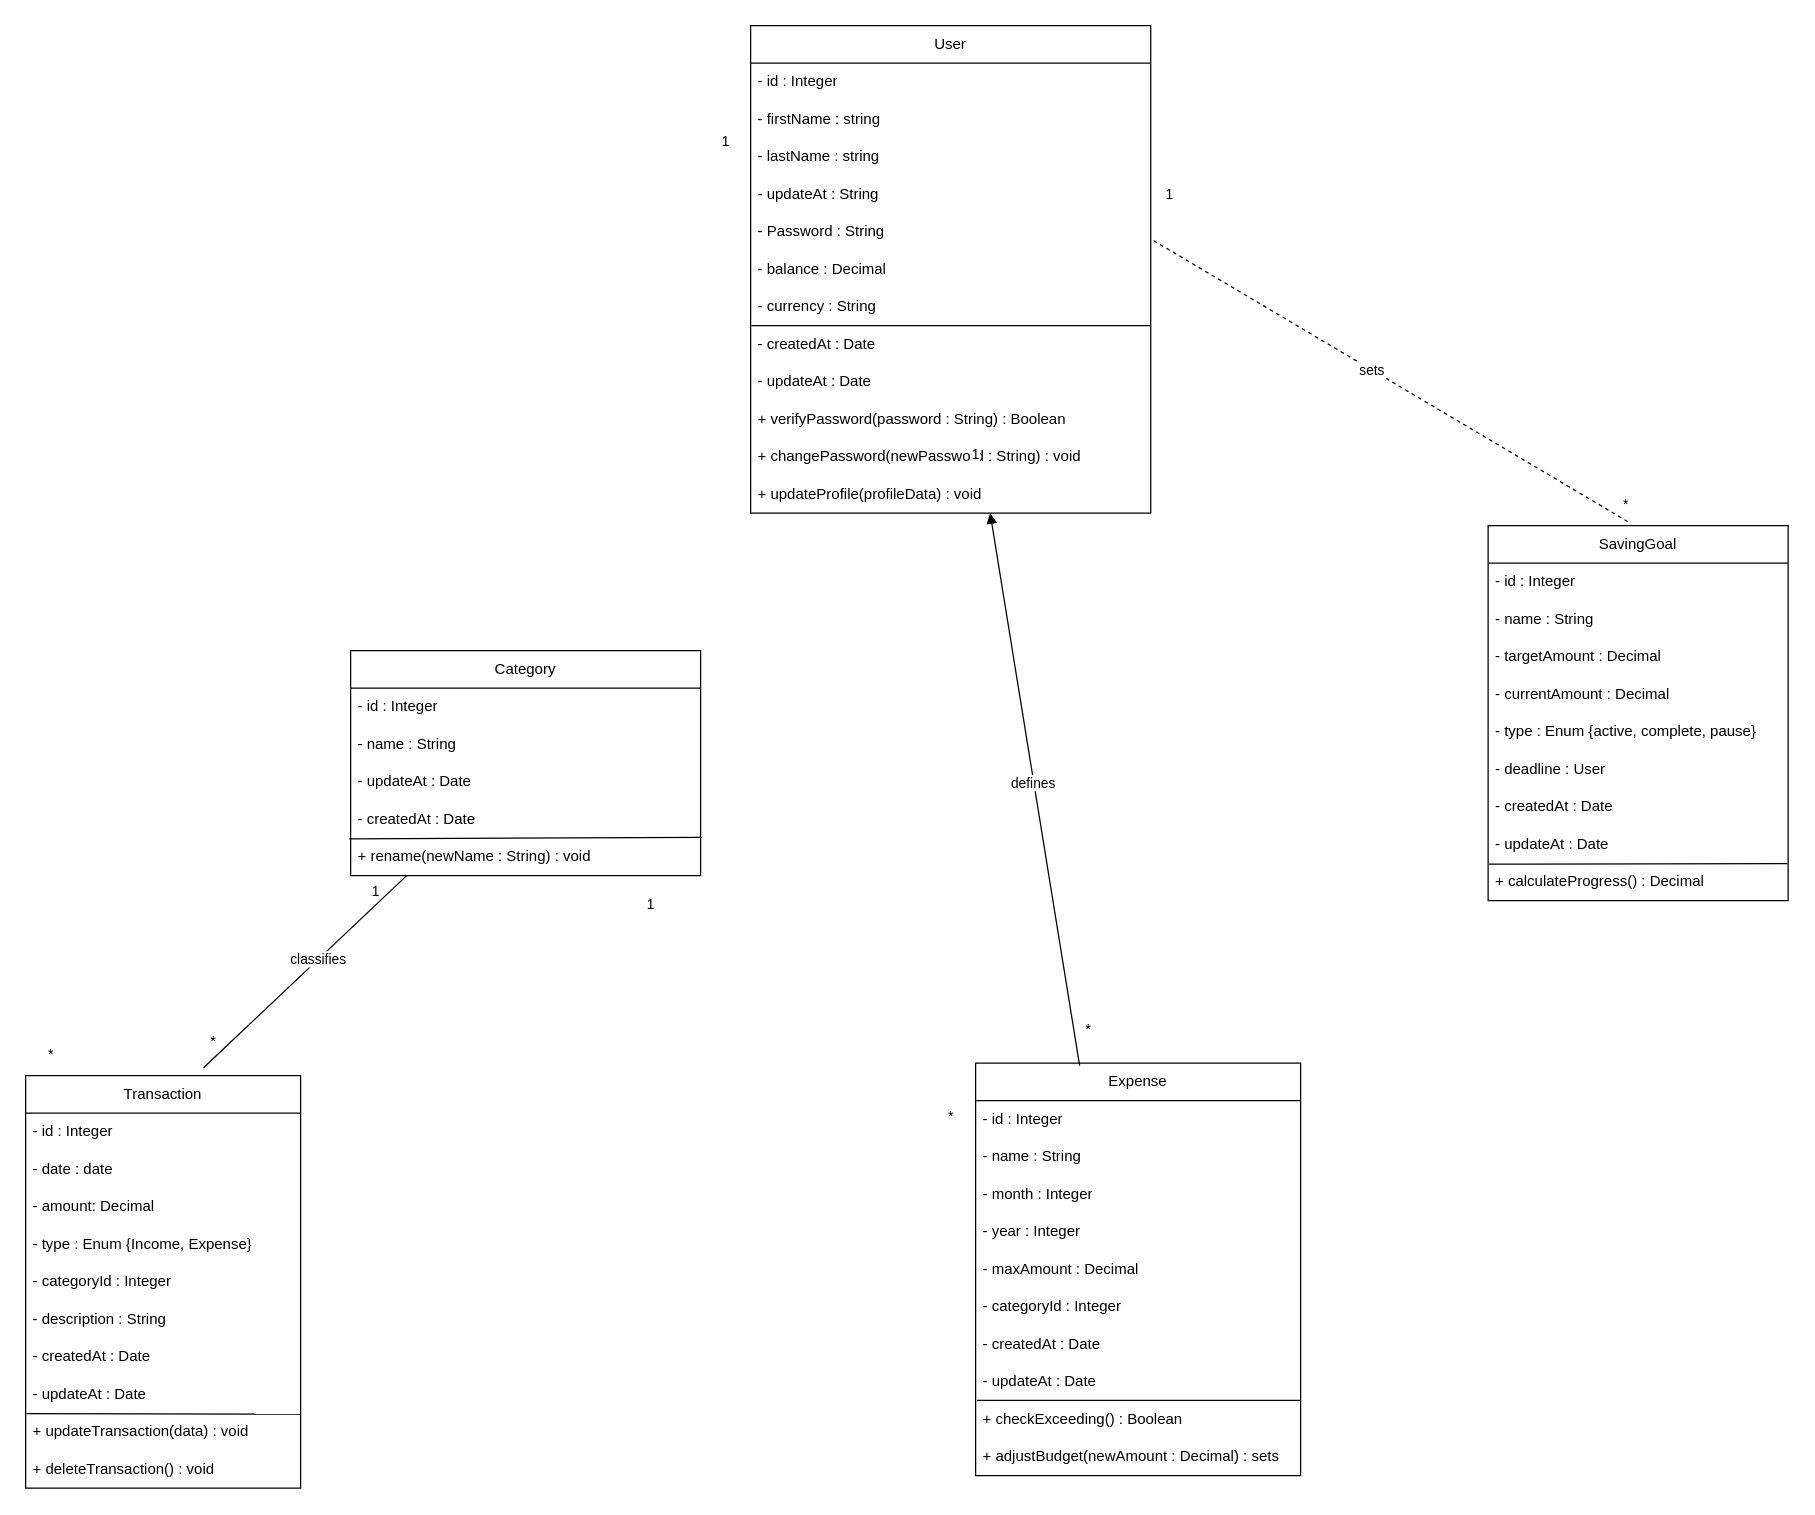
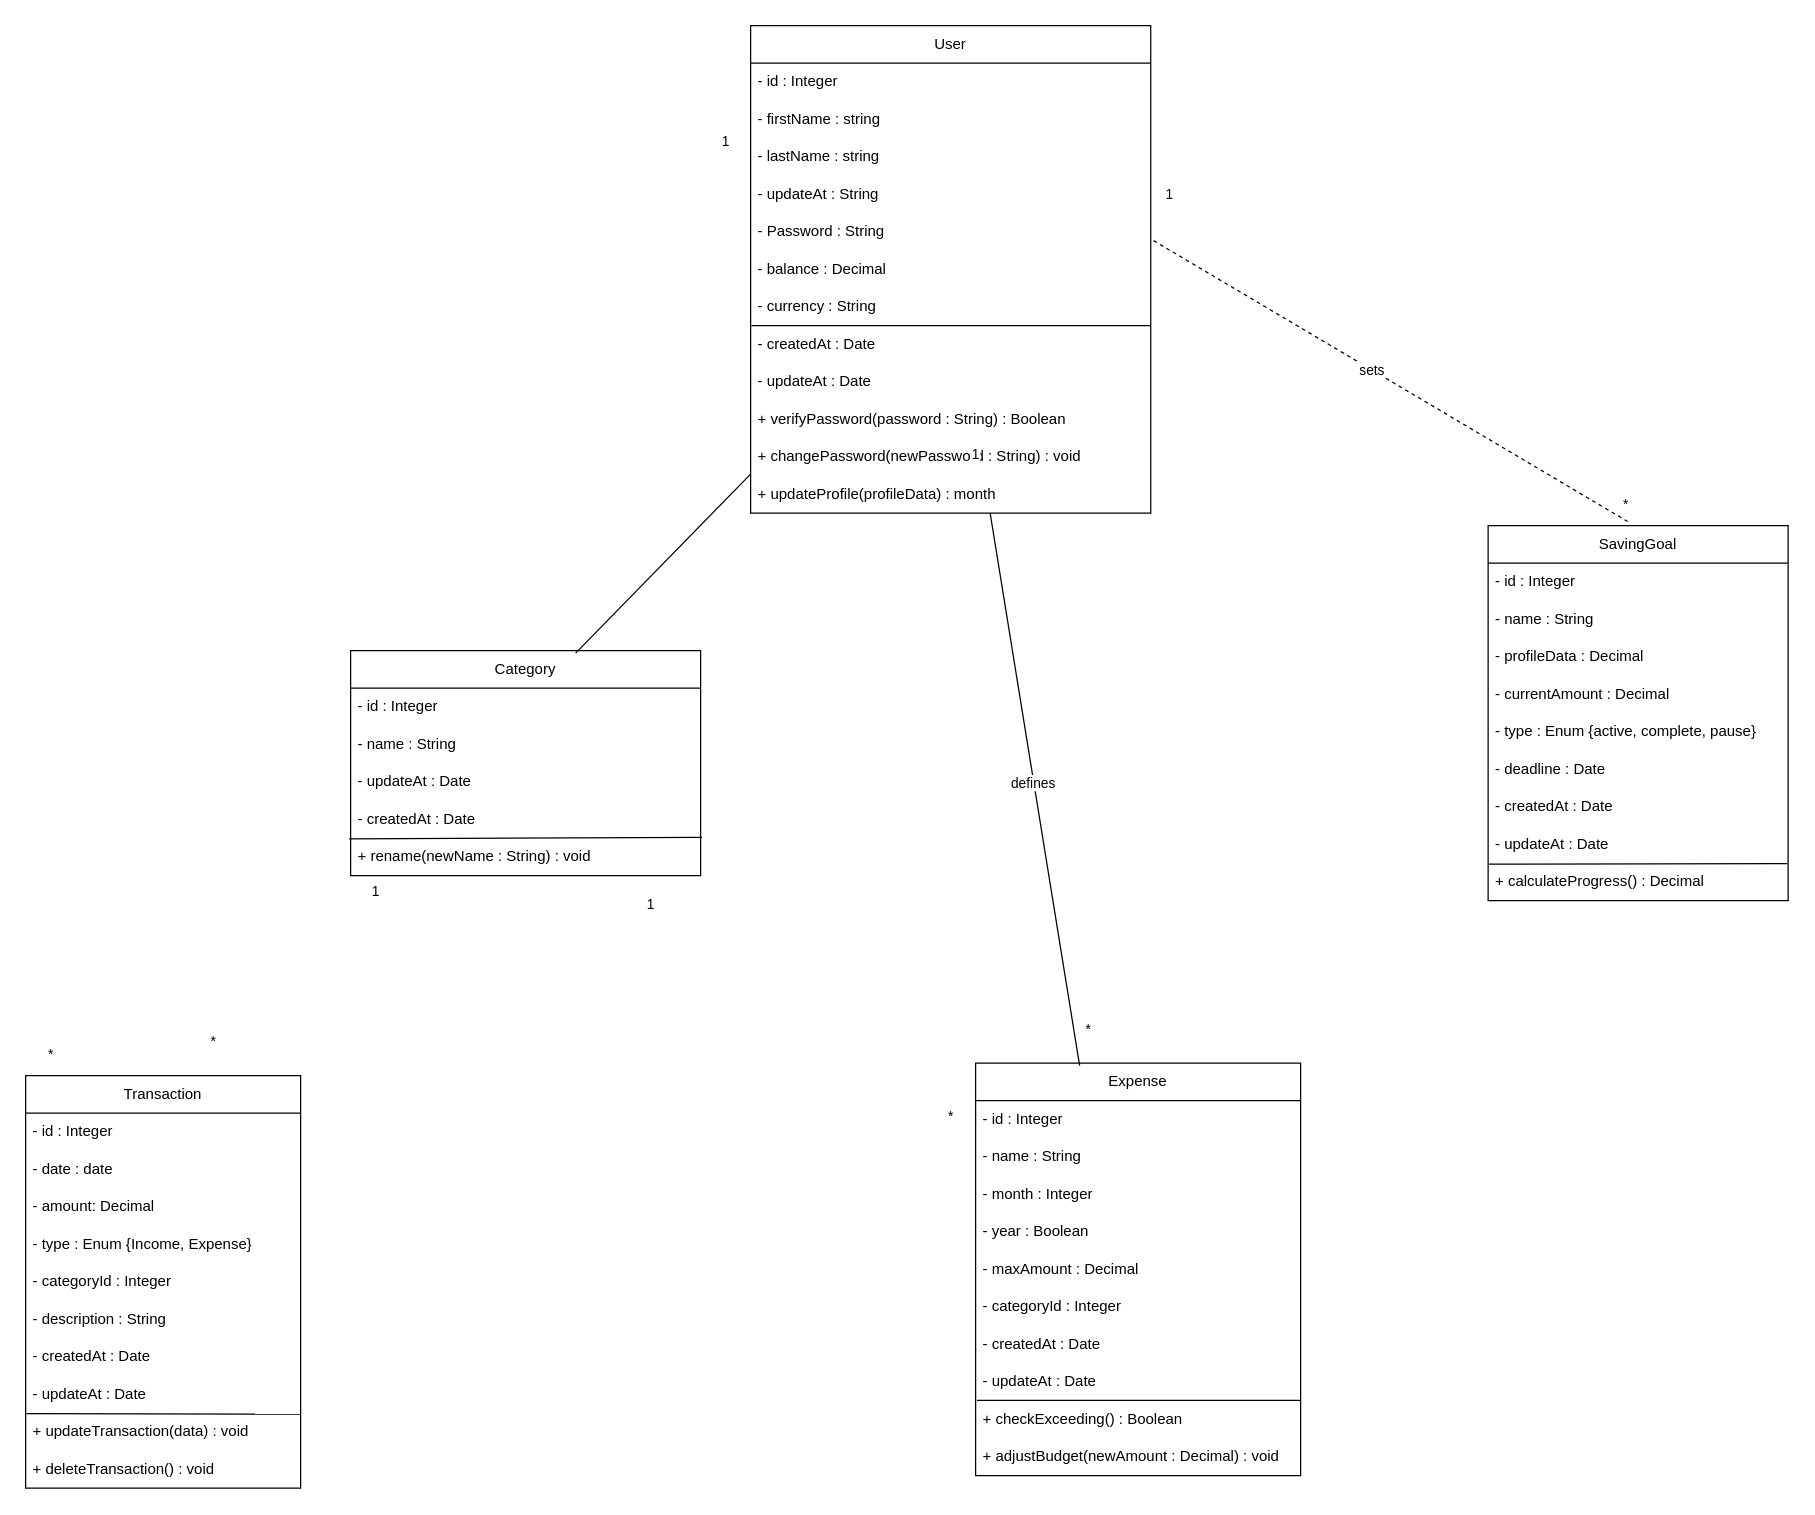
node "+ updateProfile(profileData) : void": label "+ updateProfile(profileData) : void" -> "+ updateProfile(profileData) : month"
edge "Expense" -> "User": arrowhead block -> none
edge "User" -- "Category": added
node "- targetAmount : Decimal": label "- targetAmount : Decimal" -> "- profileData : Decimal"
node "- deadline : User": label "- deadline : User" -> "- deadline : Date"
edge "Category" -- "Transaction": removed, label "classifies"
node "- year : Integer": label "- year : Integer" -> "- year : Boolean"
node "+ adjustBudget(newAmount : Decimal) : sets": label "+ adjustBudget(newAmount : Decimal) : sets" -> "+ adjustBudget(newAmount : Decimal) : void"
